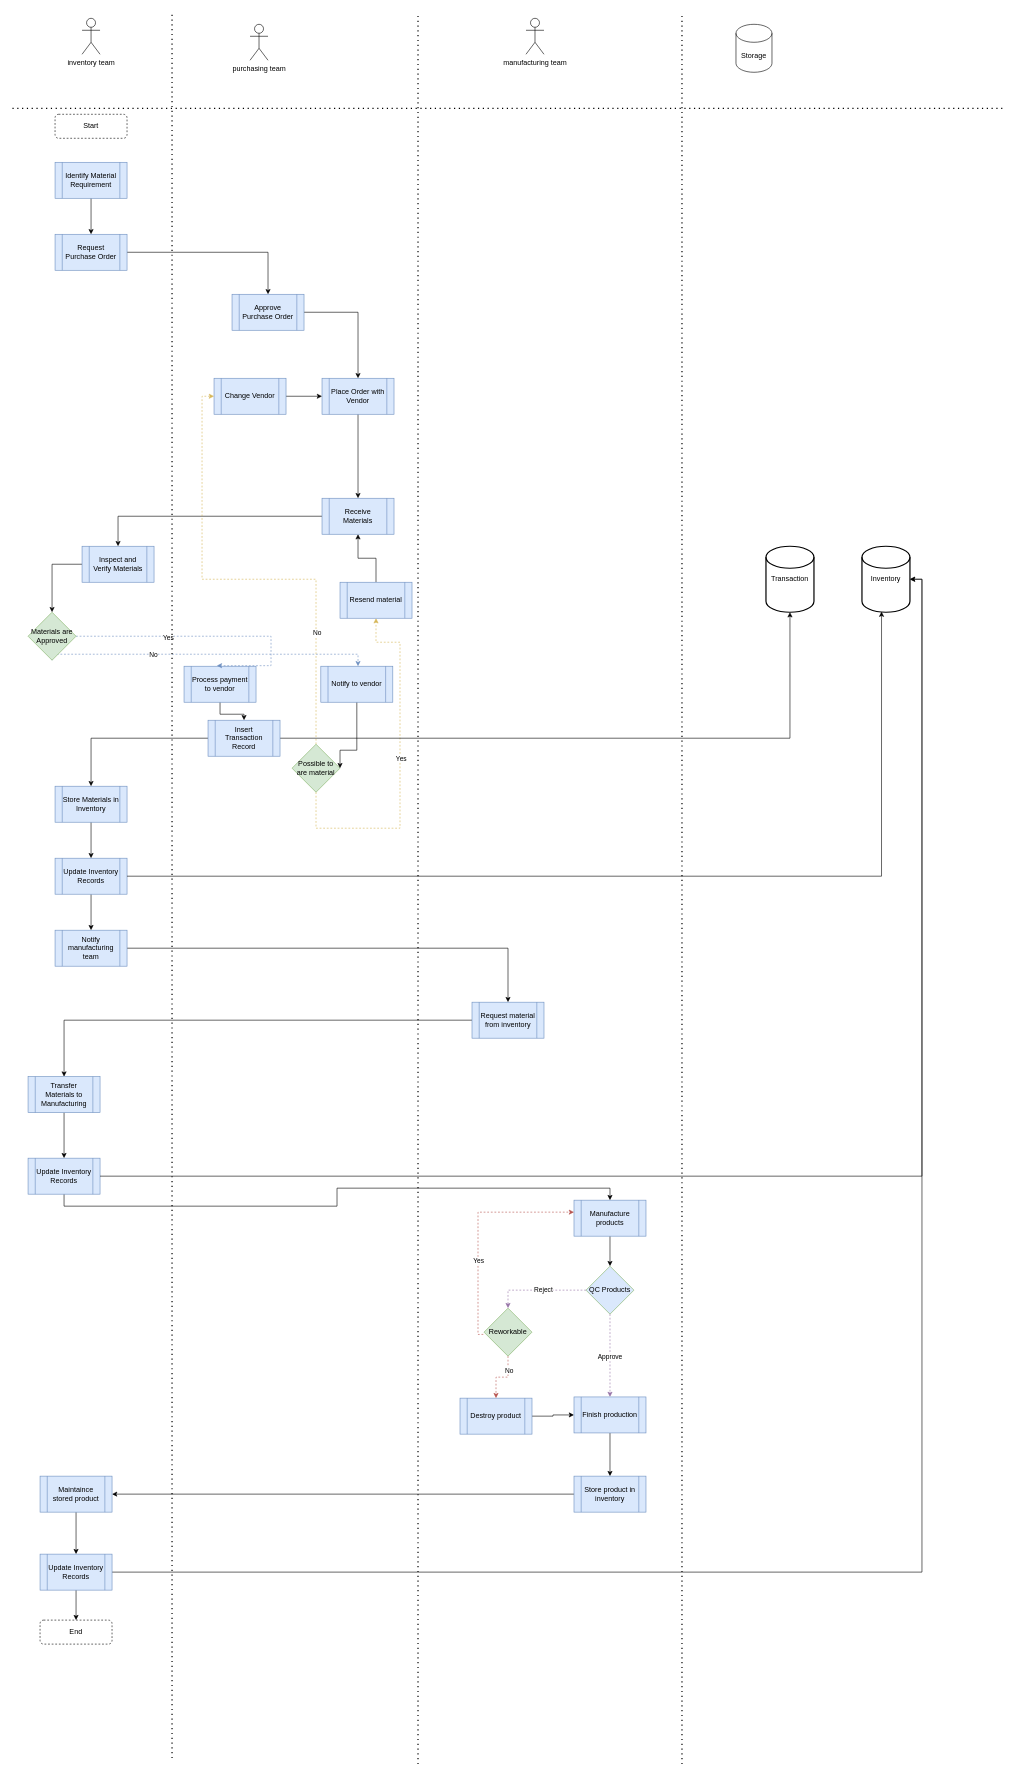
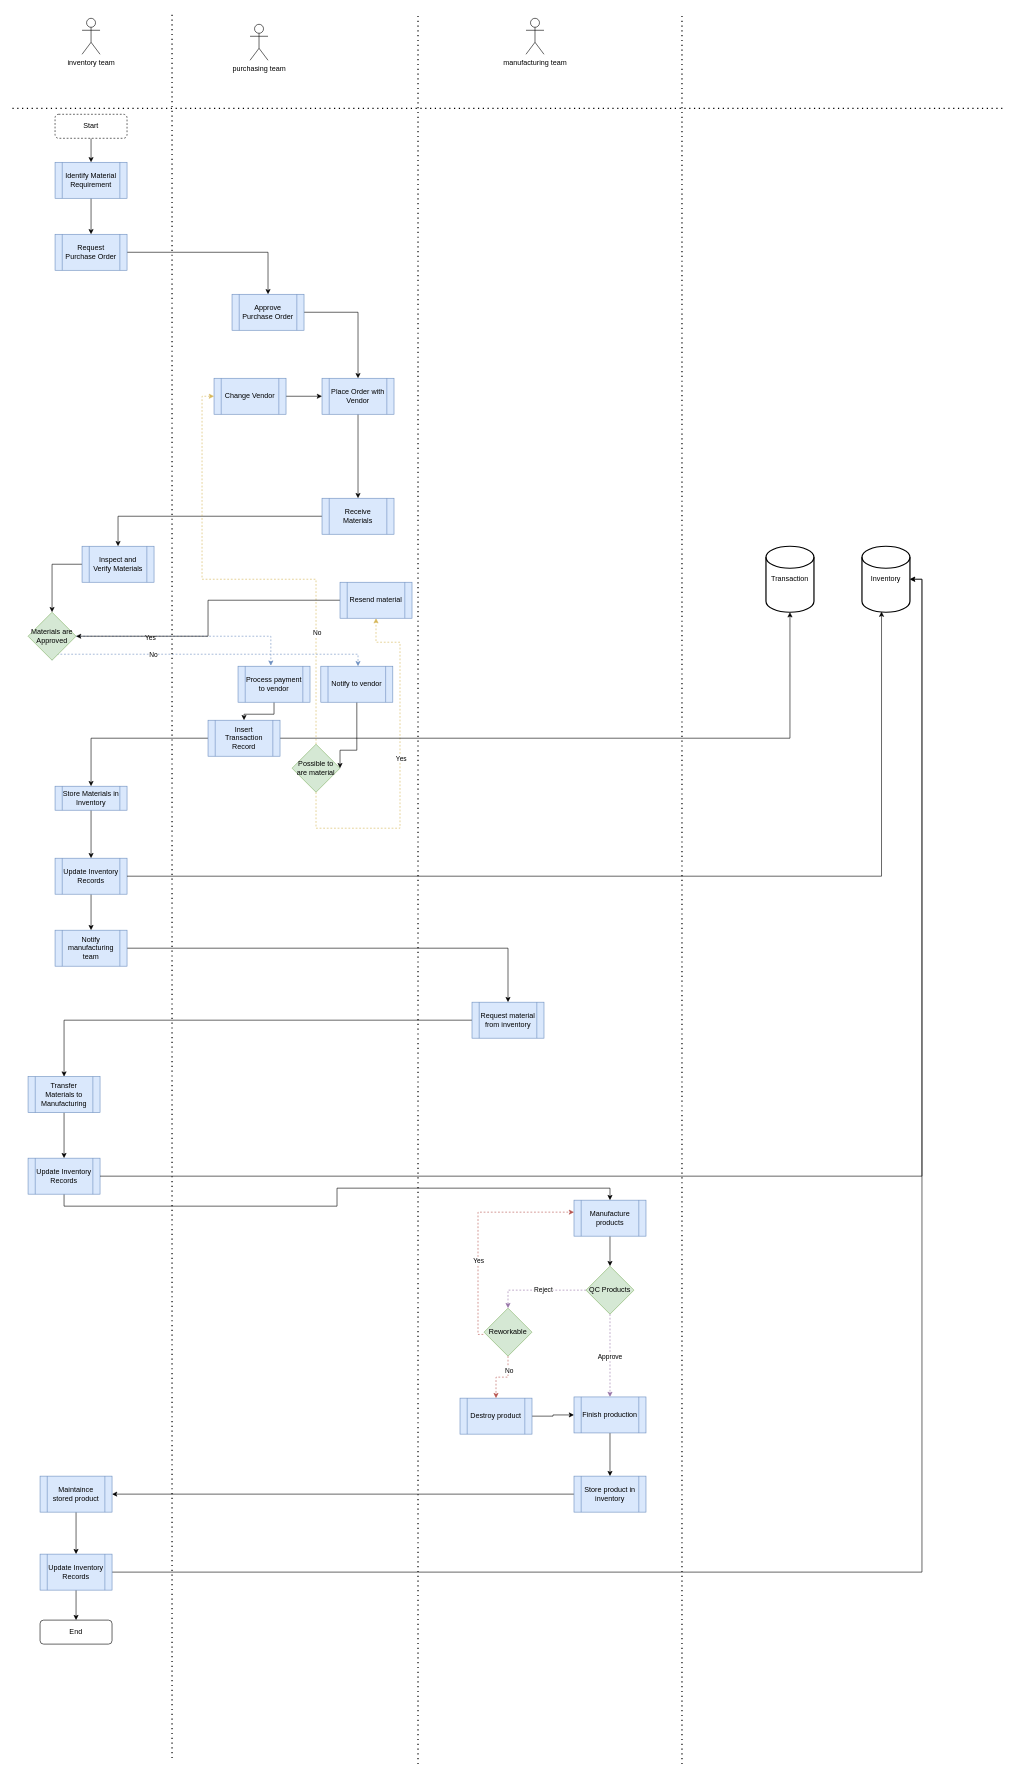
node "Storage": removed
edge "Start" -> "Identify Material Requirement": added
edge "Resend material" -> "Receive Materials": now "Resend material" -> "Materials are Approved"
node "Process payment to vendor": moved (220, 684) -> (274, 684)
node "Store Materials in Inventory": size 72x36 -> 72x24
node "QC Products": fillcolor #dae8fc -> #d5e8d4
node "End": style dashed -> solid
